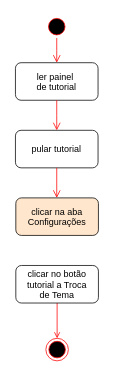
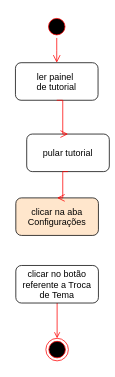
node "pular tutorial": moved (57, 149) -> (68, 153)
node "clicar no botão tutorial a Troca de Tema": label "clicar no botão tutorial a Troca de Tema" -> "clicar no botão referente a Troca de Tema"
